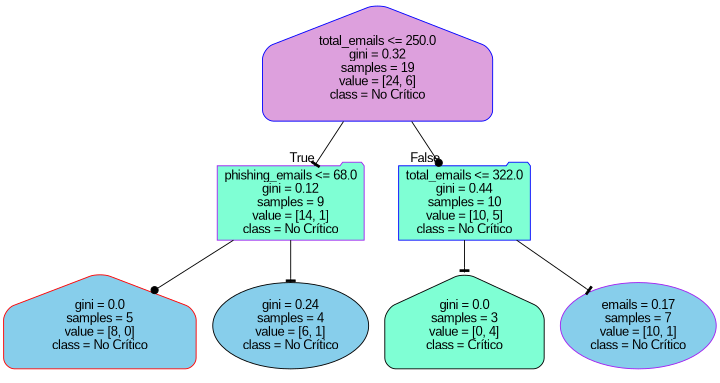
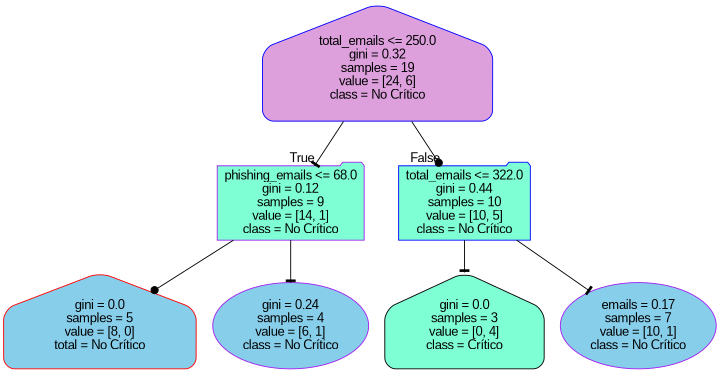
node "gini = 0.0 samples = 5 value = [8, 0] class = No Crítico": label "gini = 0.0 samples = 5 value = [8, 0] class = No Crítico" -> "gini = 0.0 samples = 5 value = [8, 0] total = No Crítico"
node "gini = 0.24 samples = 4 value = [6, 1] class = No Crítico": color black -> purple
